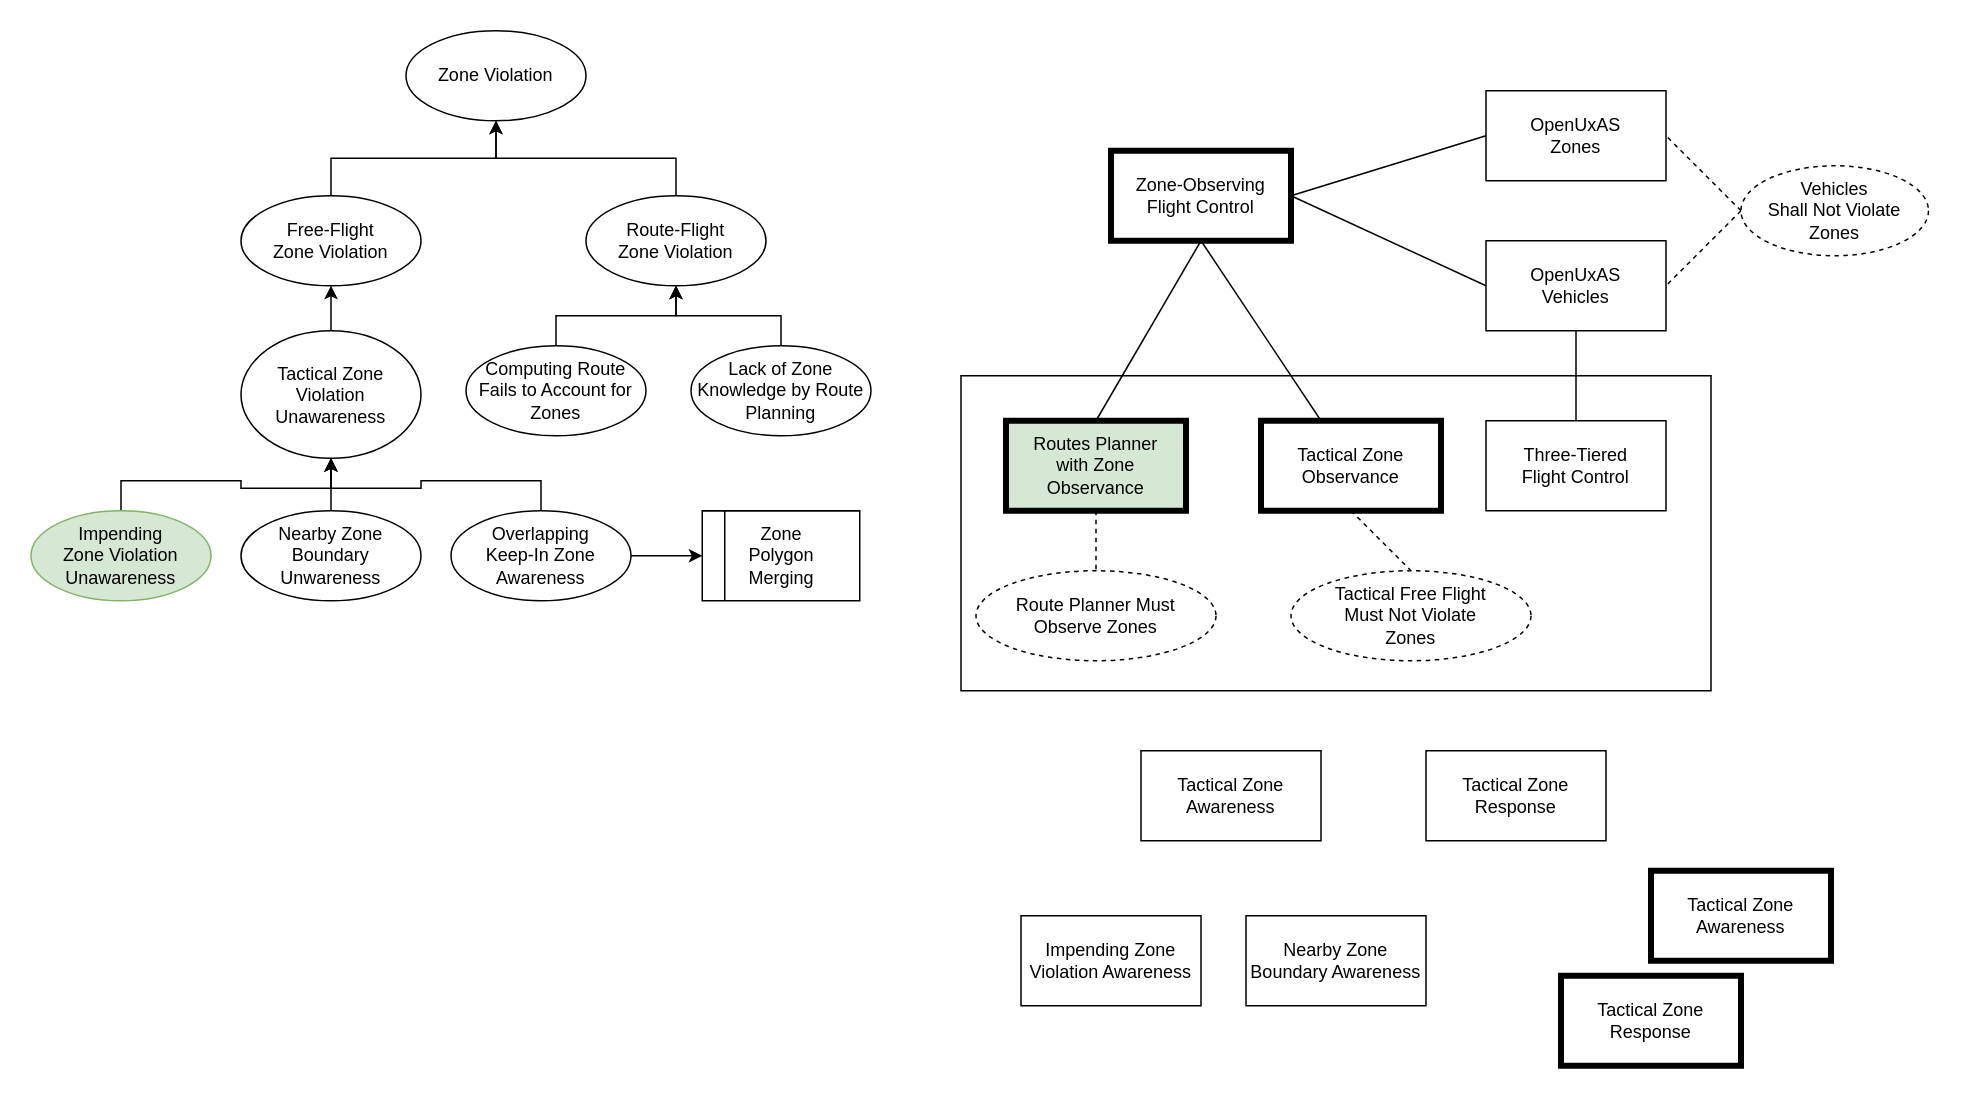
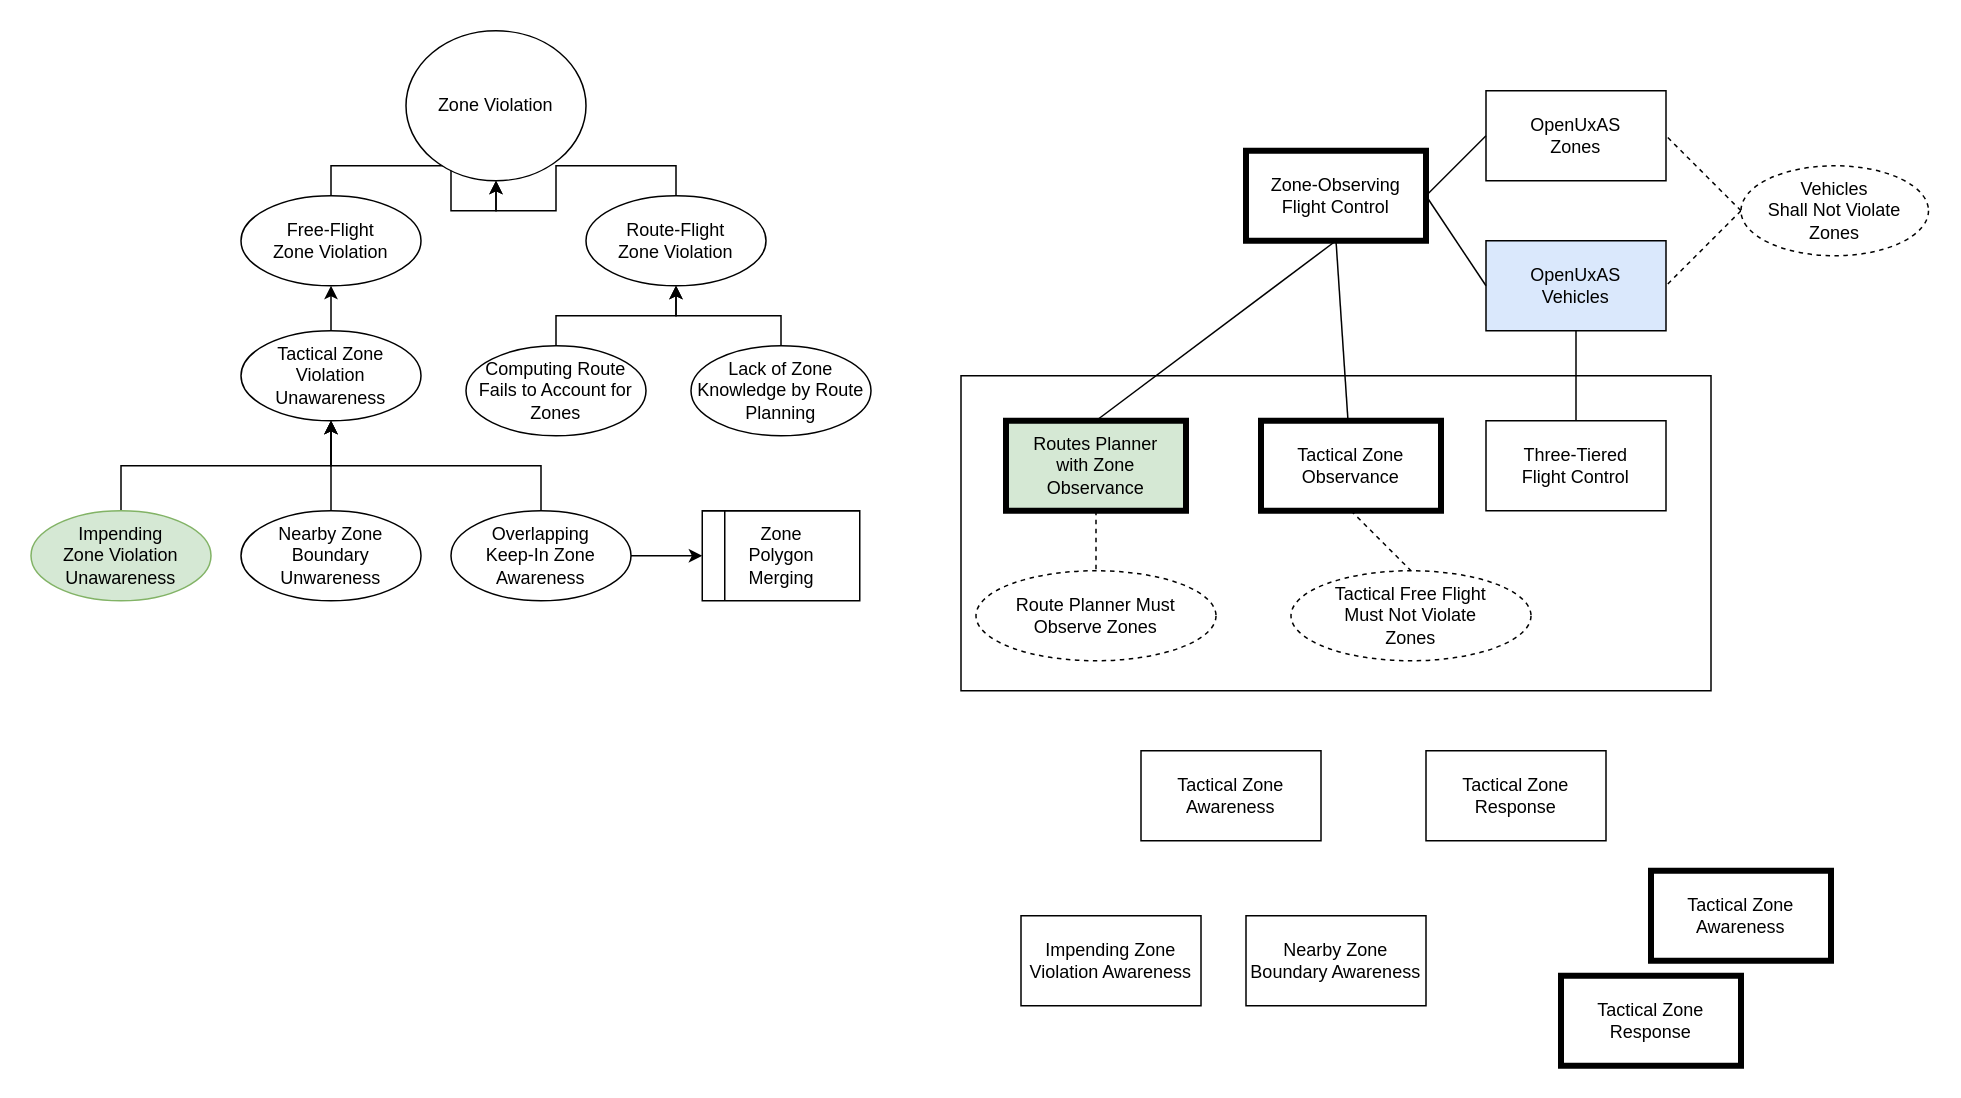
node "Zone Violation": size 180x90 -> 180x150
node "Zone-Observing Flight Control": moved (1201, 196) -> (1336, 196)
node "OpenUxAS Vehicles": fillcolor #ffffff -> #dae8fc
node "Tactical Zone Violation Unawareness": size 180x128 -> 180x90
